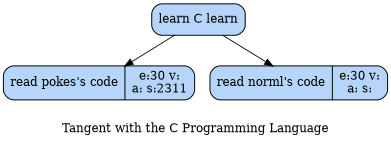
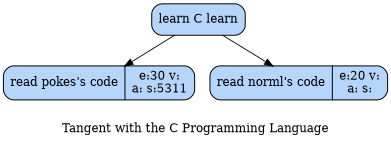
node "read norml's code": text "e:30 v:" -> "e:20 v:"
node "read pokes's code": text "a: s:2311" -> "a: s:5311"
